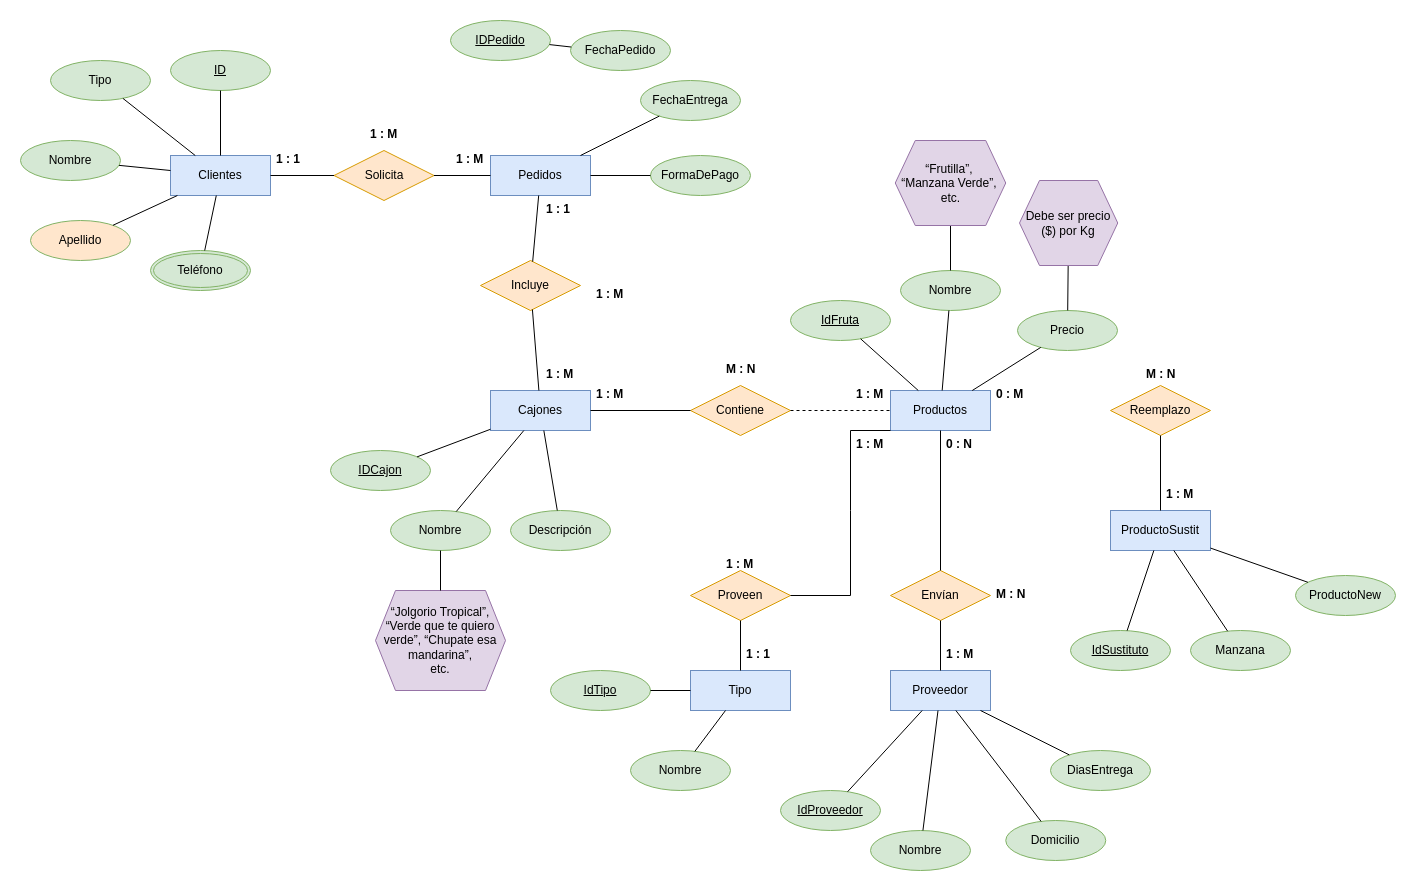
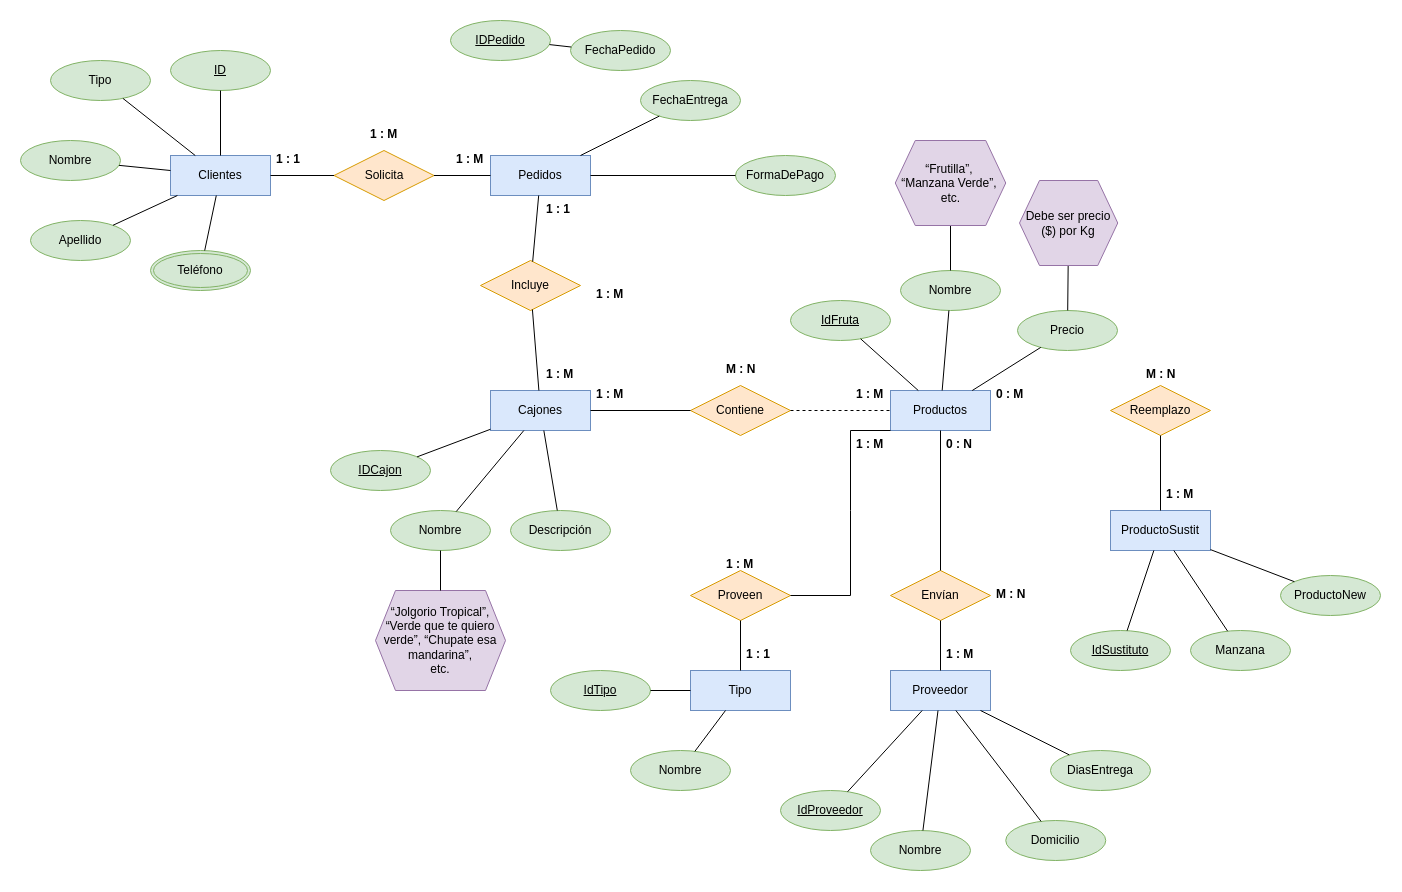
node "FormaDePago": moved (701, 176) -> (786, 176)
node "Apellido": fillcolor #ffe6cc -> #d5e8d4
node "ProductoNew": moved (1346, 596) -> (1331, 596)
